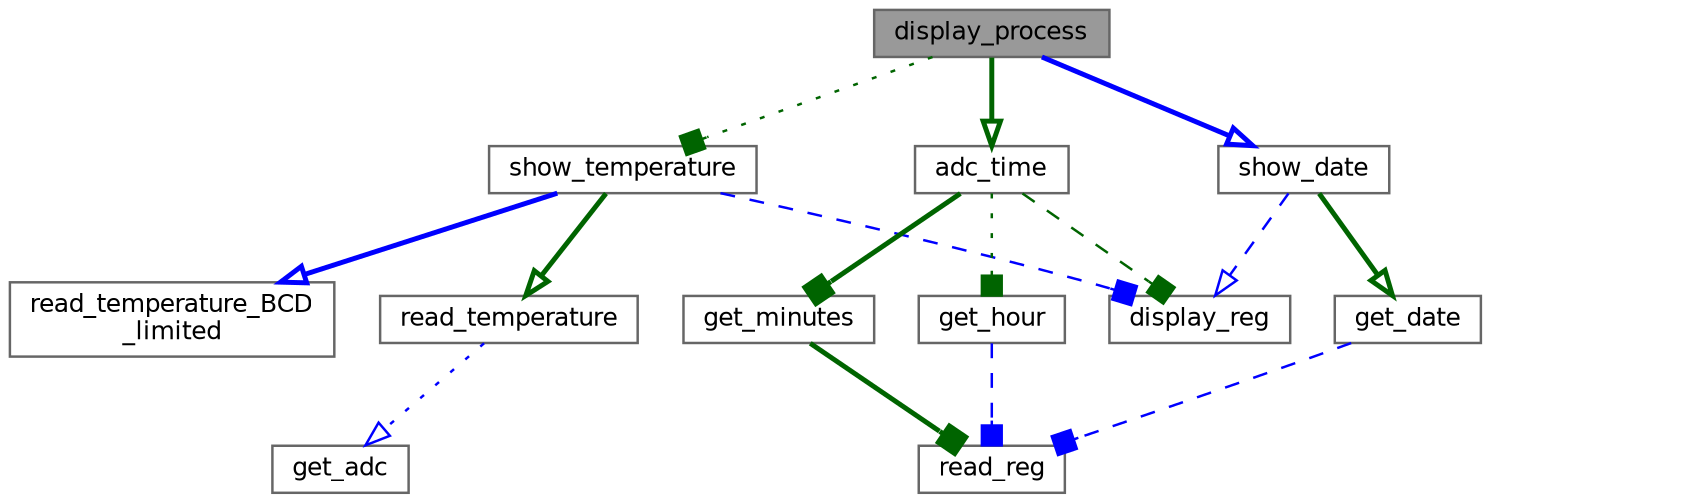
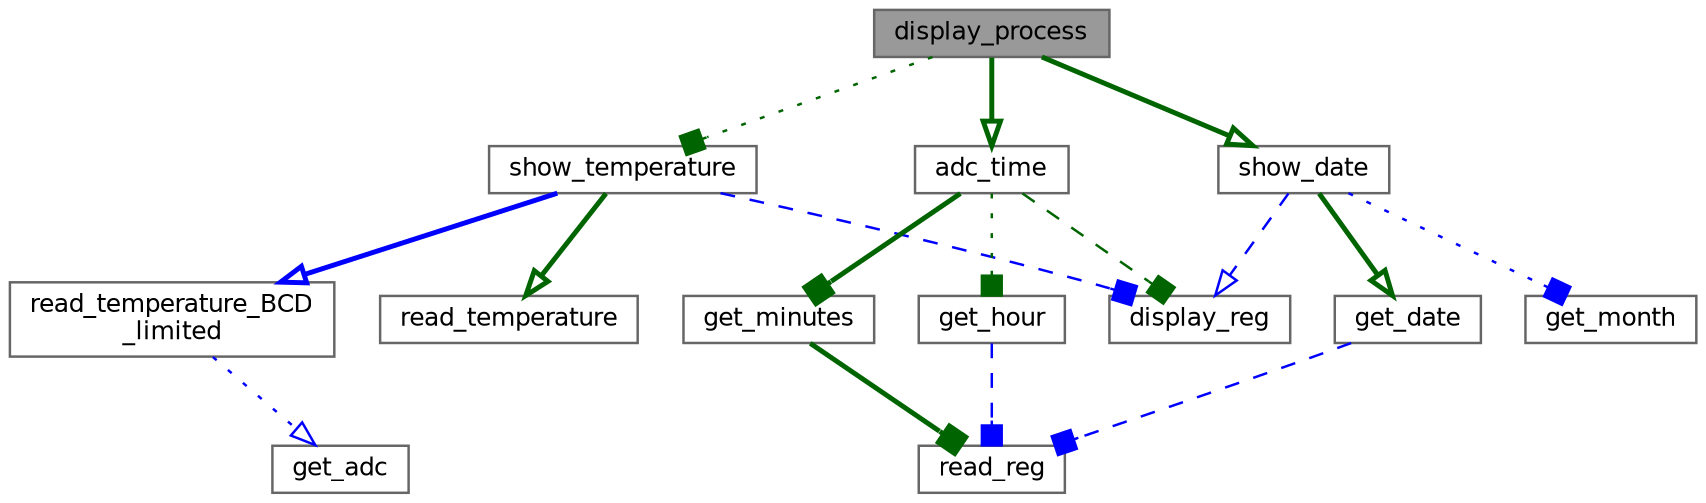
edge "display_process" -> "show_date": color blue -> darkgreen
node "get_month": added
edge "read_temperature" -> "get_adc": now "read_temperature_BCD _limited" -> "get_adc"
